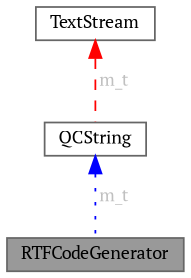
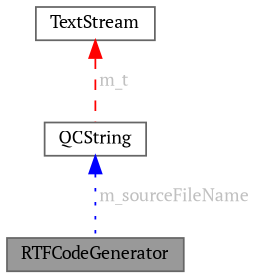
edge "RTFCodeGenerator" -> "QCString": label " m_t" -> " m_sourceFileName"
